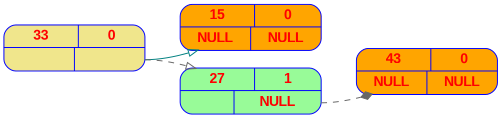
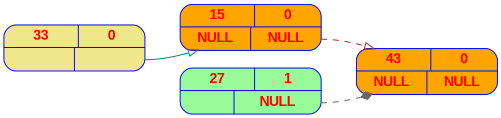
edge "15" -> "43": added
edge "33" -> "27": removed
